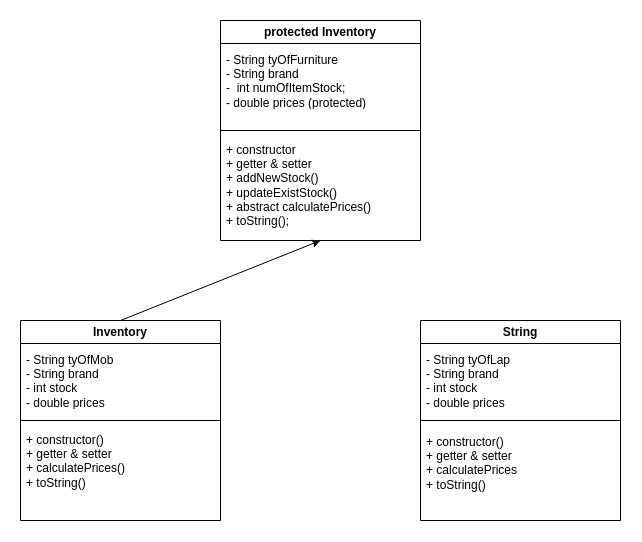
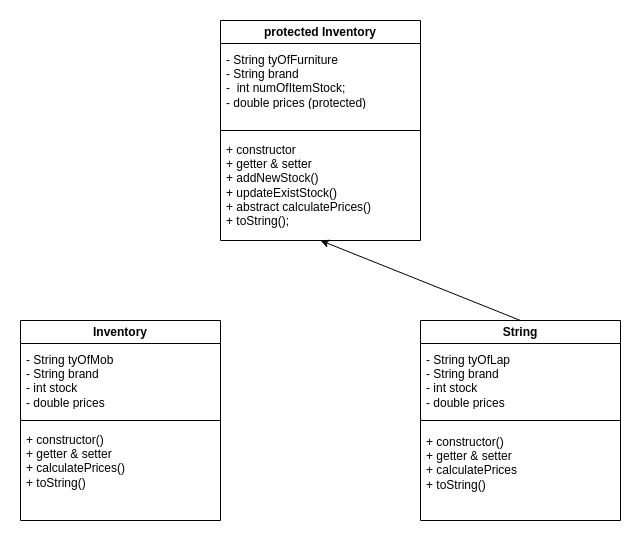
edge "Inventory" -> "protected Inventory": removed
edge "String" -> "protected Inventory": added
